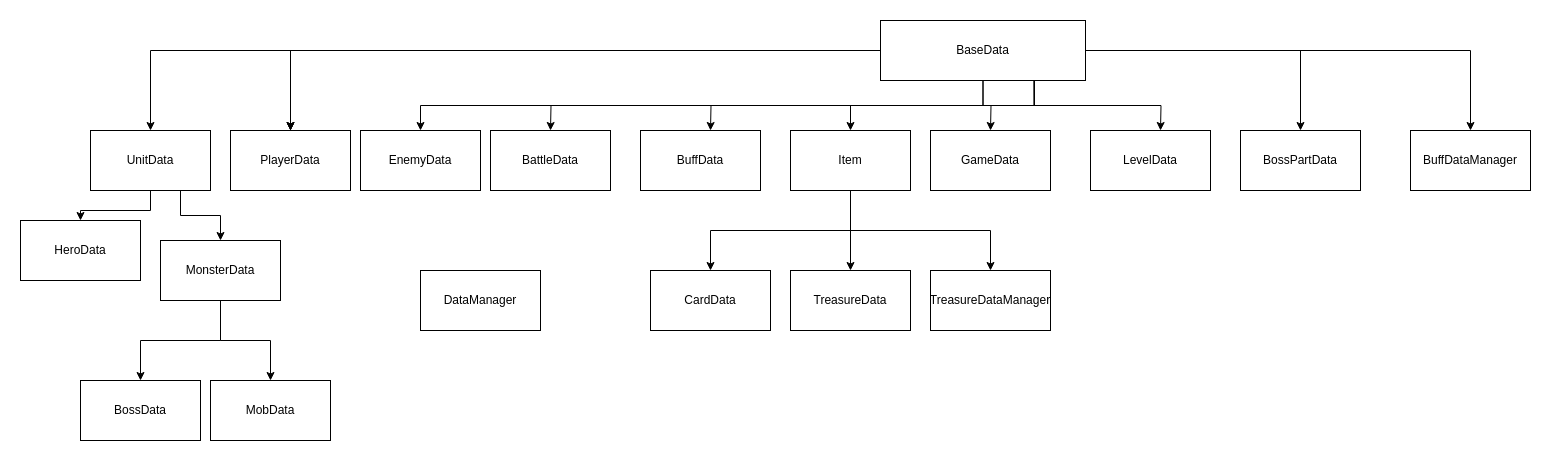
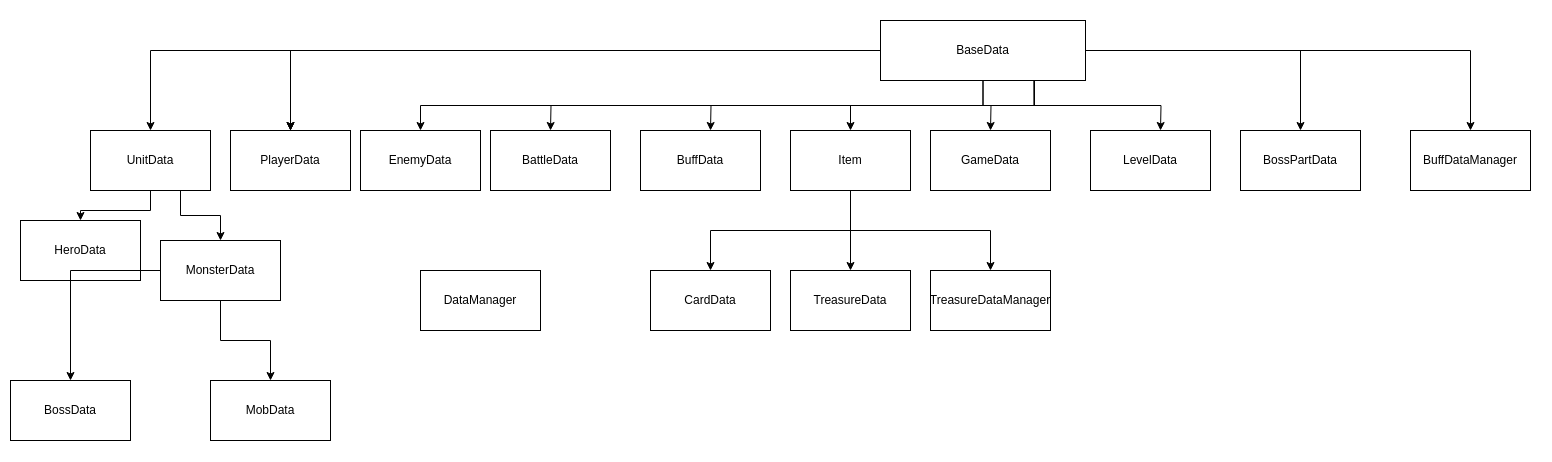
node "BossData": moved (141, 411) -> (71, 411)
